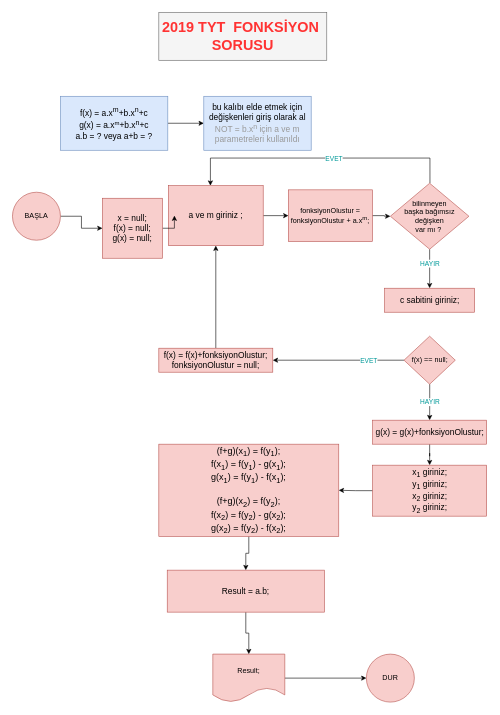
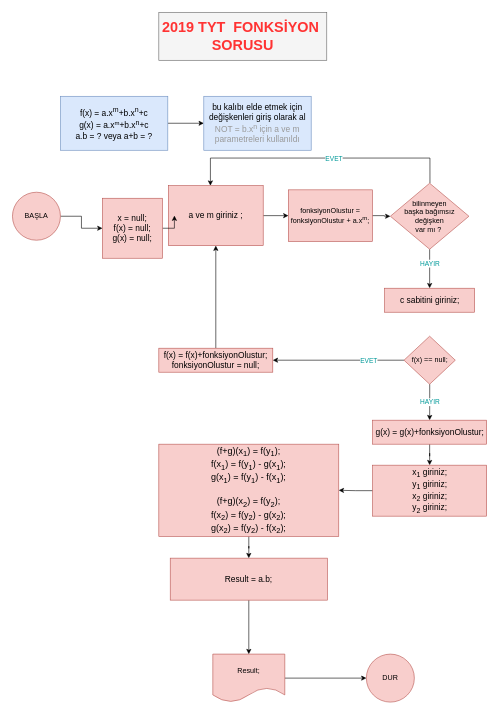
node "Result = a.b;": moved (246, 591) -> (249, 579)
